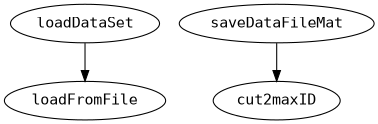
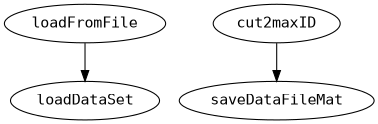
edge "loadDataSet" -> "loadFromFile": reversed
edge "saveDataFileMat" -> "cut2maxID": reversed
